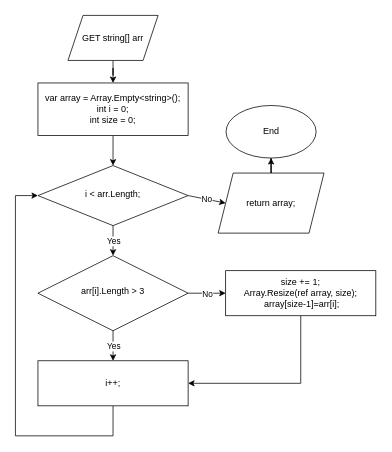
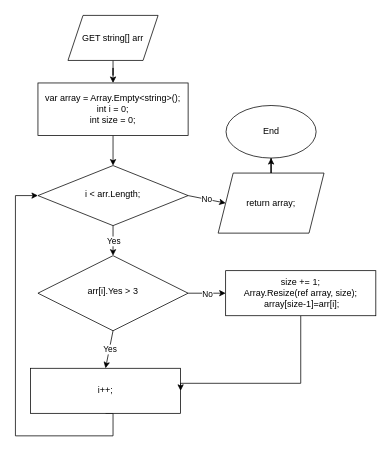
node "arr[i].Length > 3": label "arr[i].Length > 3" -> "arr[i].Yes > 3"
node "i++;": moved (113, 383) -> (105, 390)
